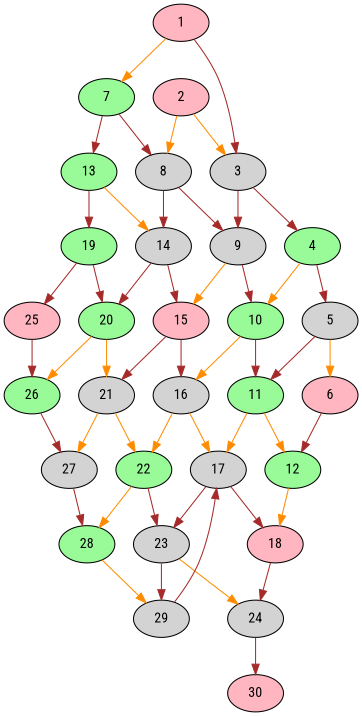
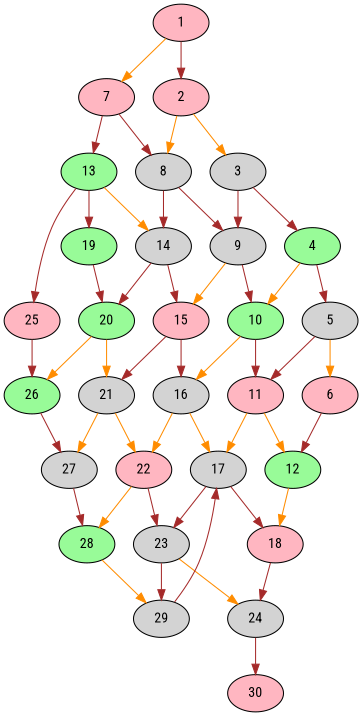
edge "1" -> "3": now "1" -> "2"
node "7": fillcolor palegreen -> lightpink
edge "19" -> "25": now "13" -> "25"
node "11": fillcolor palegreen -> lightpink
node "22": fillcolor palegreen -> lightpink
